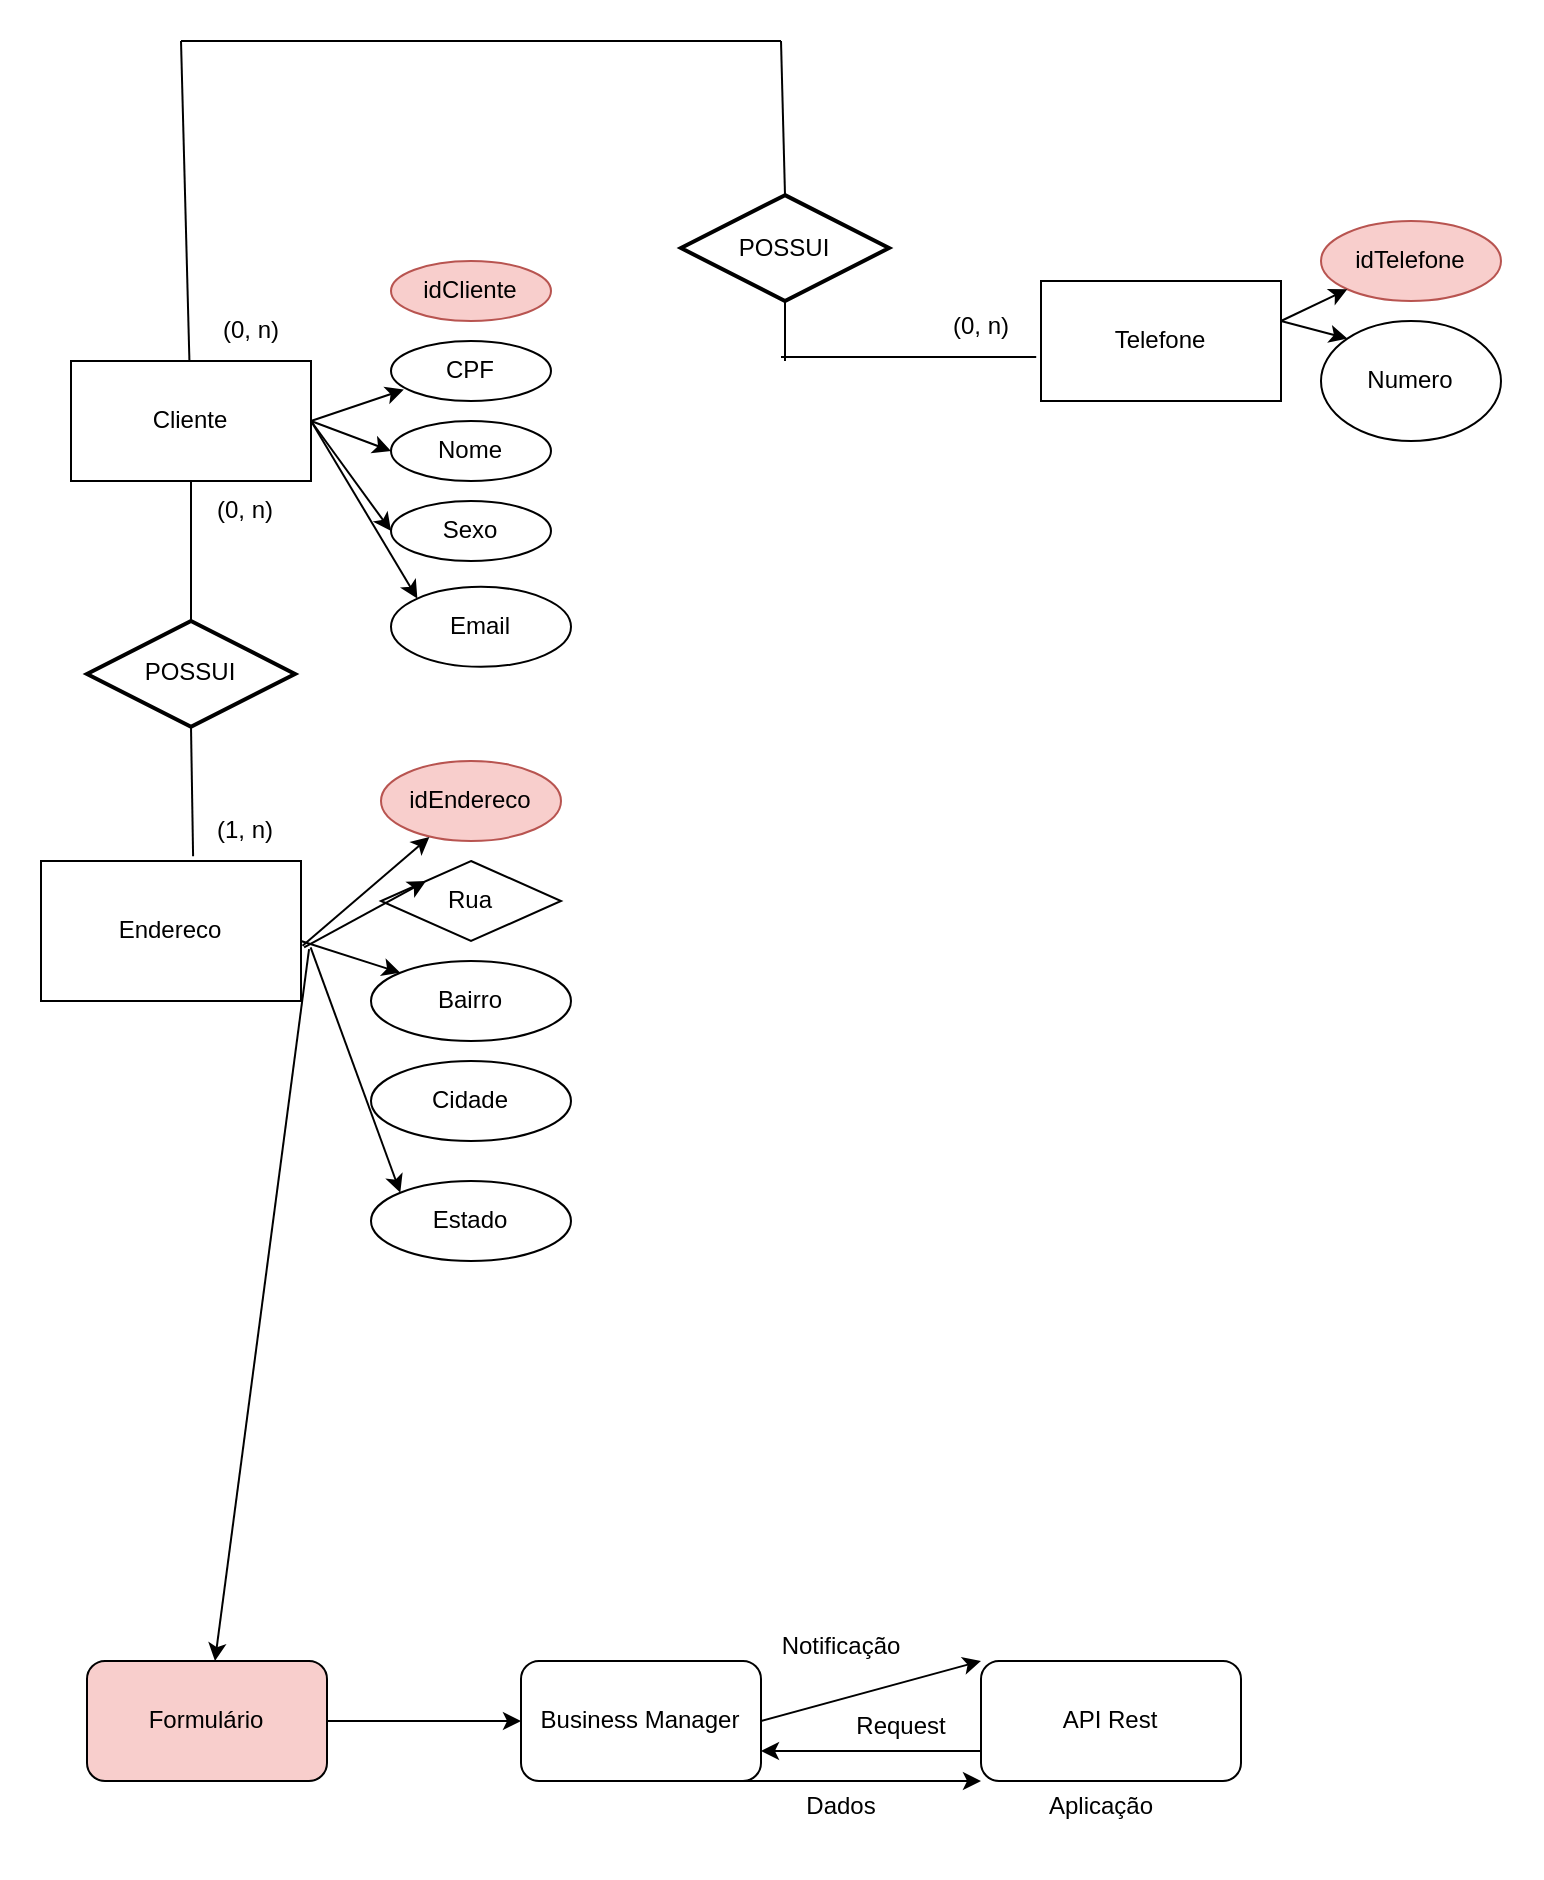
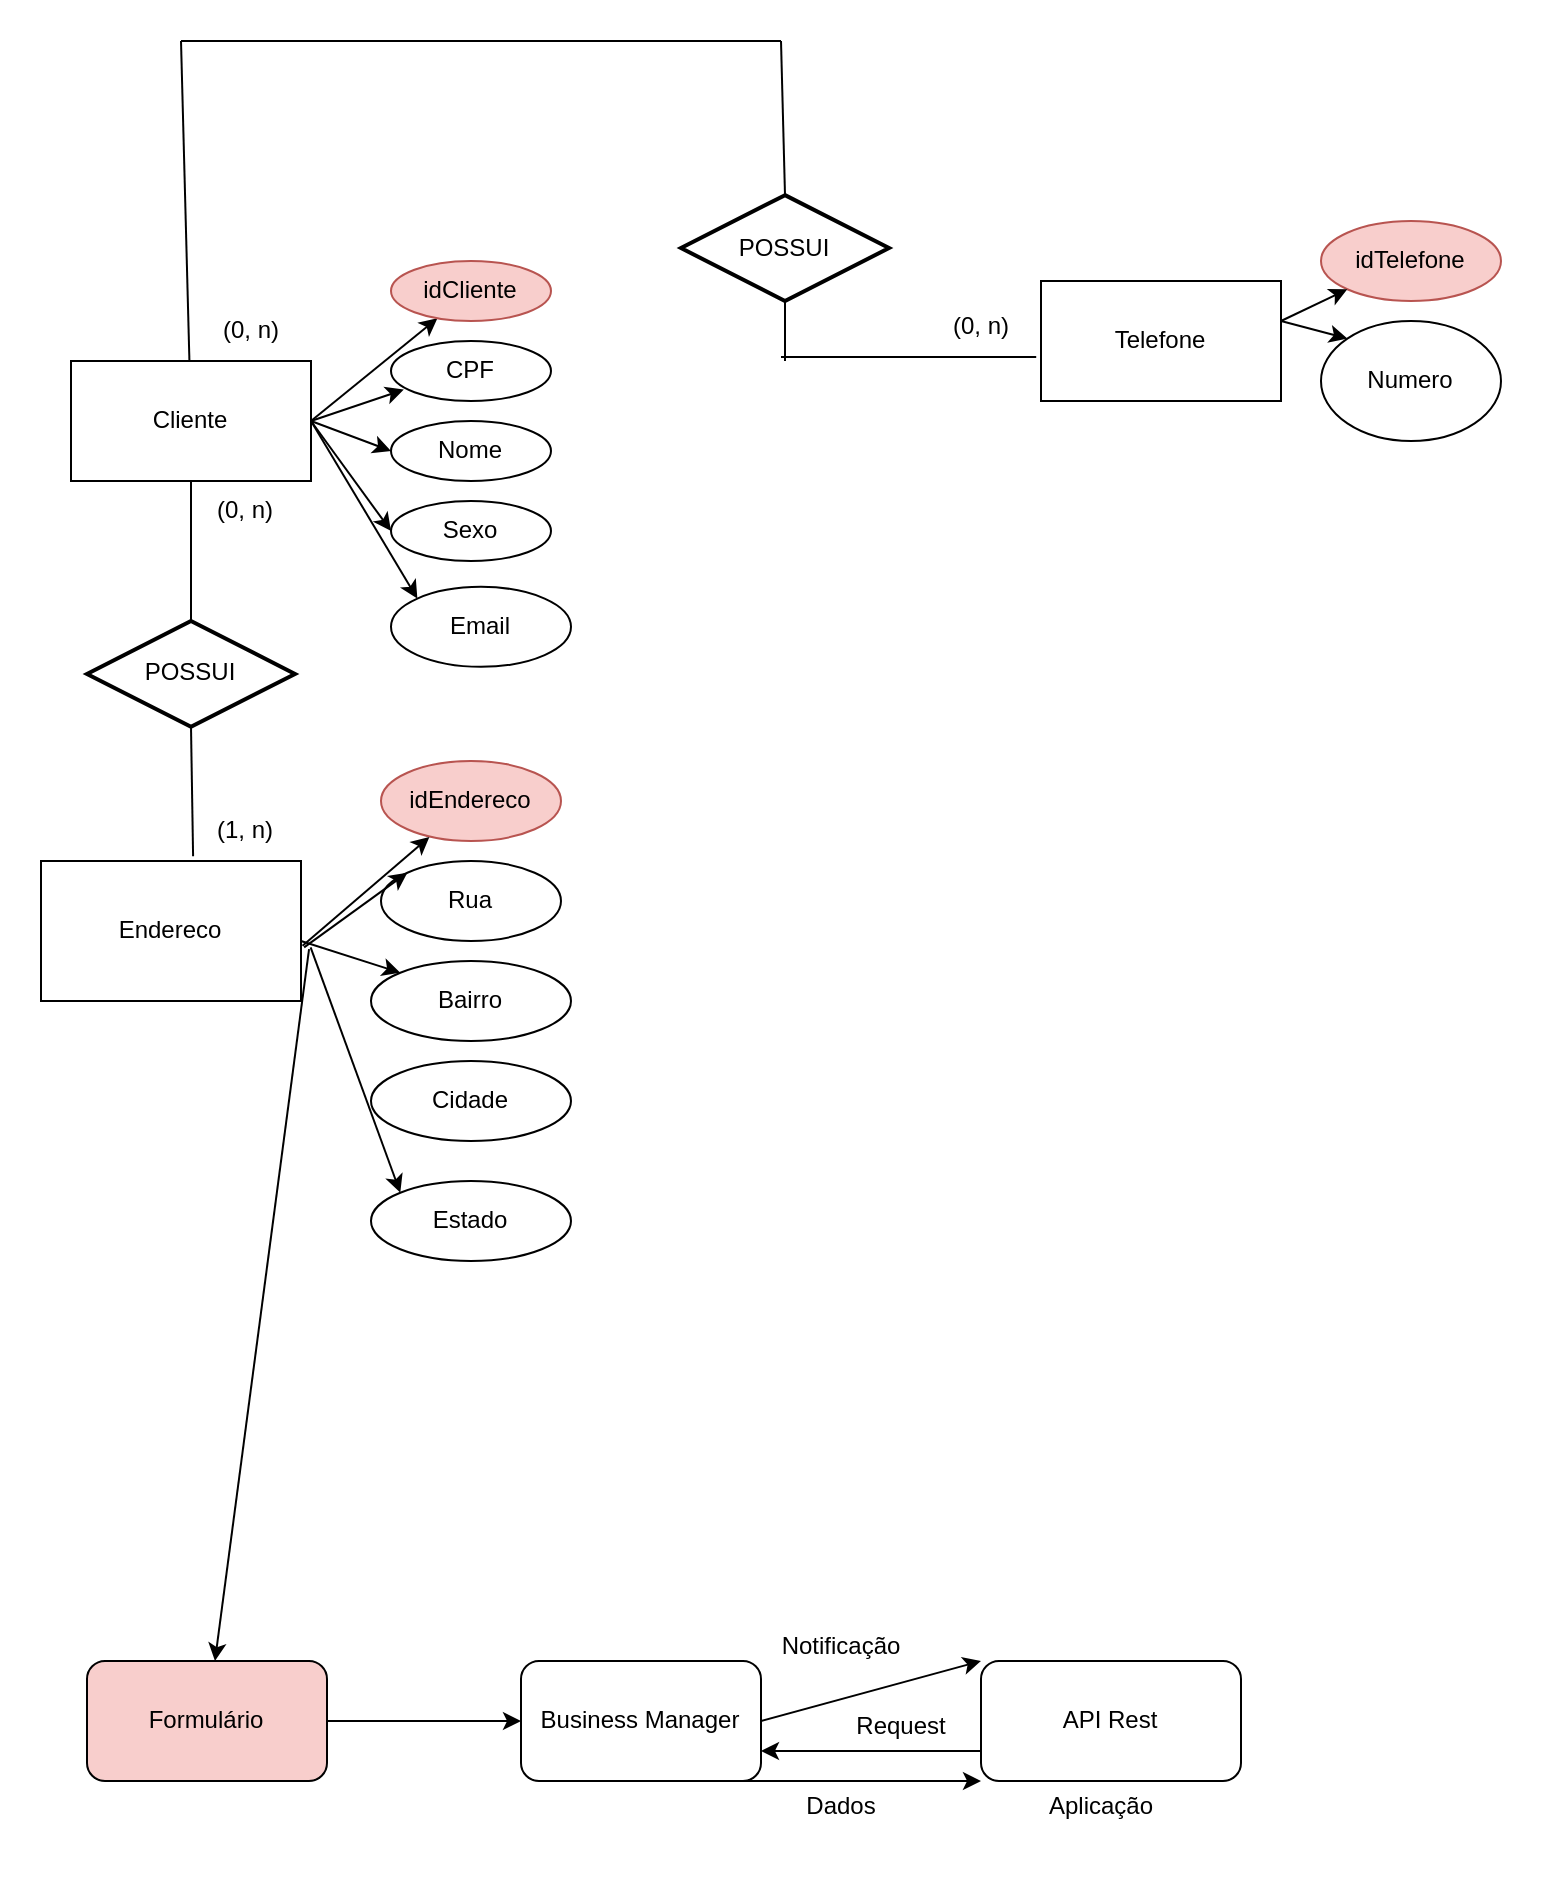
edge "Cliente" -> "idCliente": added
node "Rua": shape diamond -> ellipse
